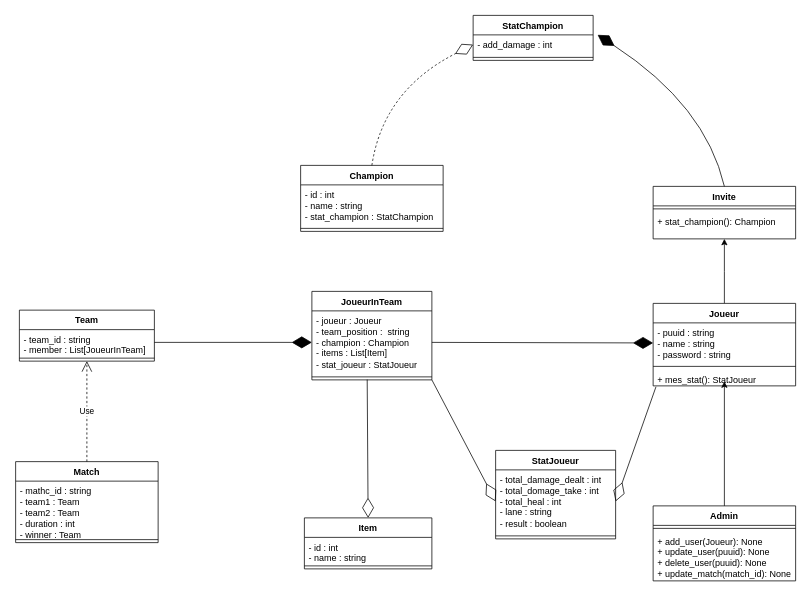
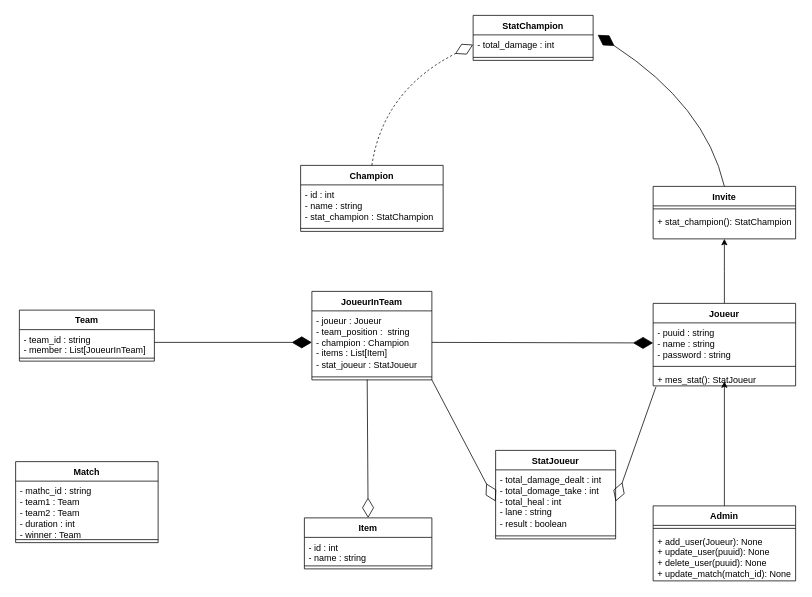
node "- add_damage : int": label "- add_damage : int" -> "- total_damage : int"
node "+ stat_champion(): Champion": label "+ stat_champion(): Champion" -> "+ stat_champion(): StatChampion"
edge "Match" -> "Team": removed, label "Use"
